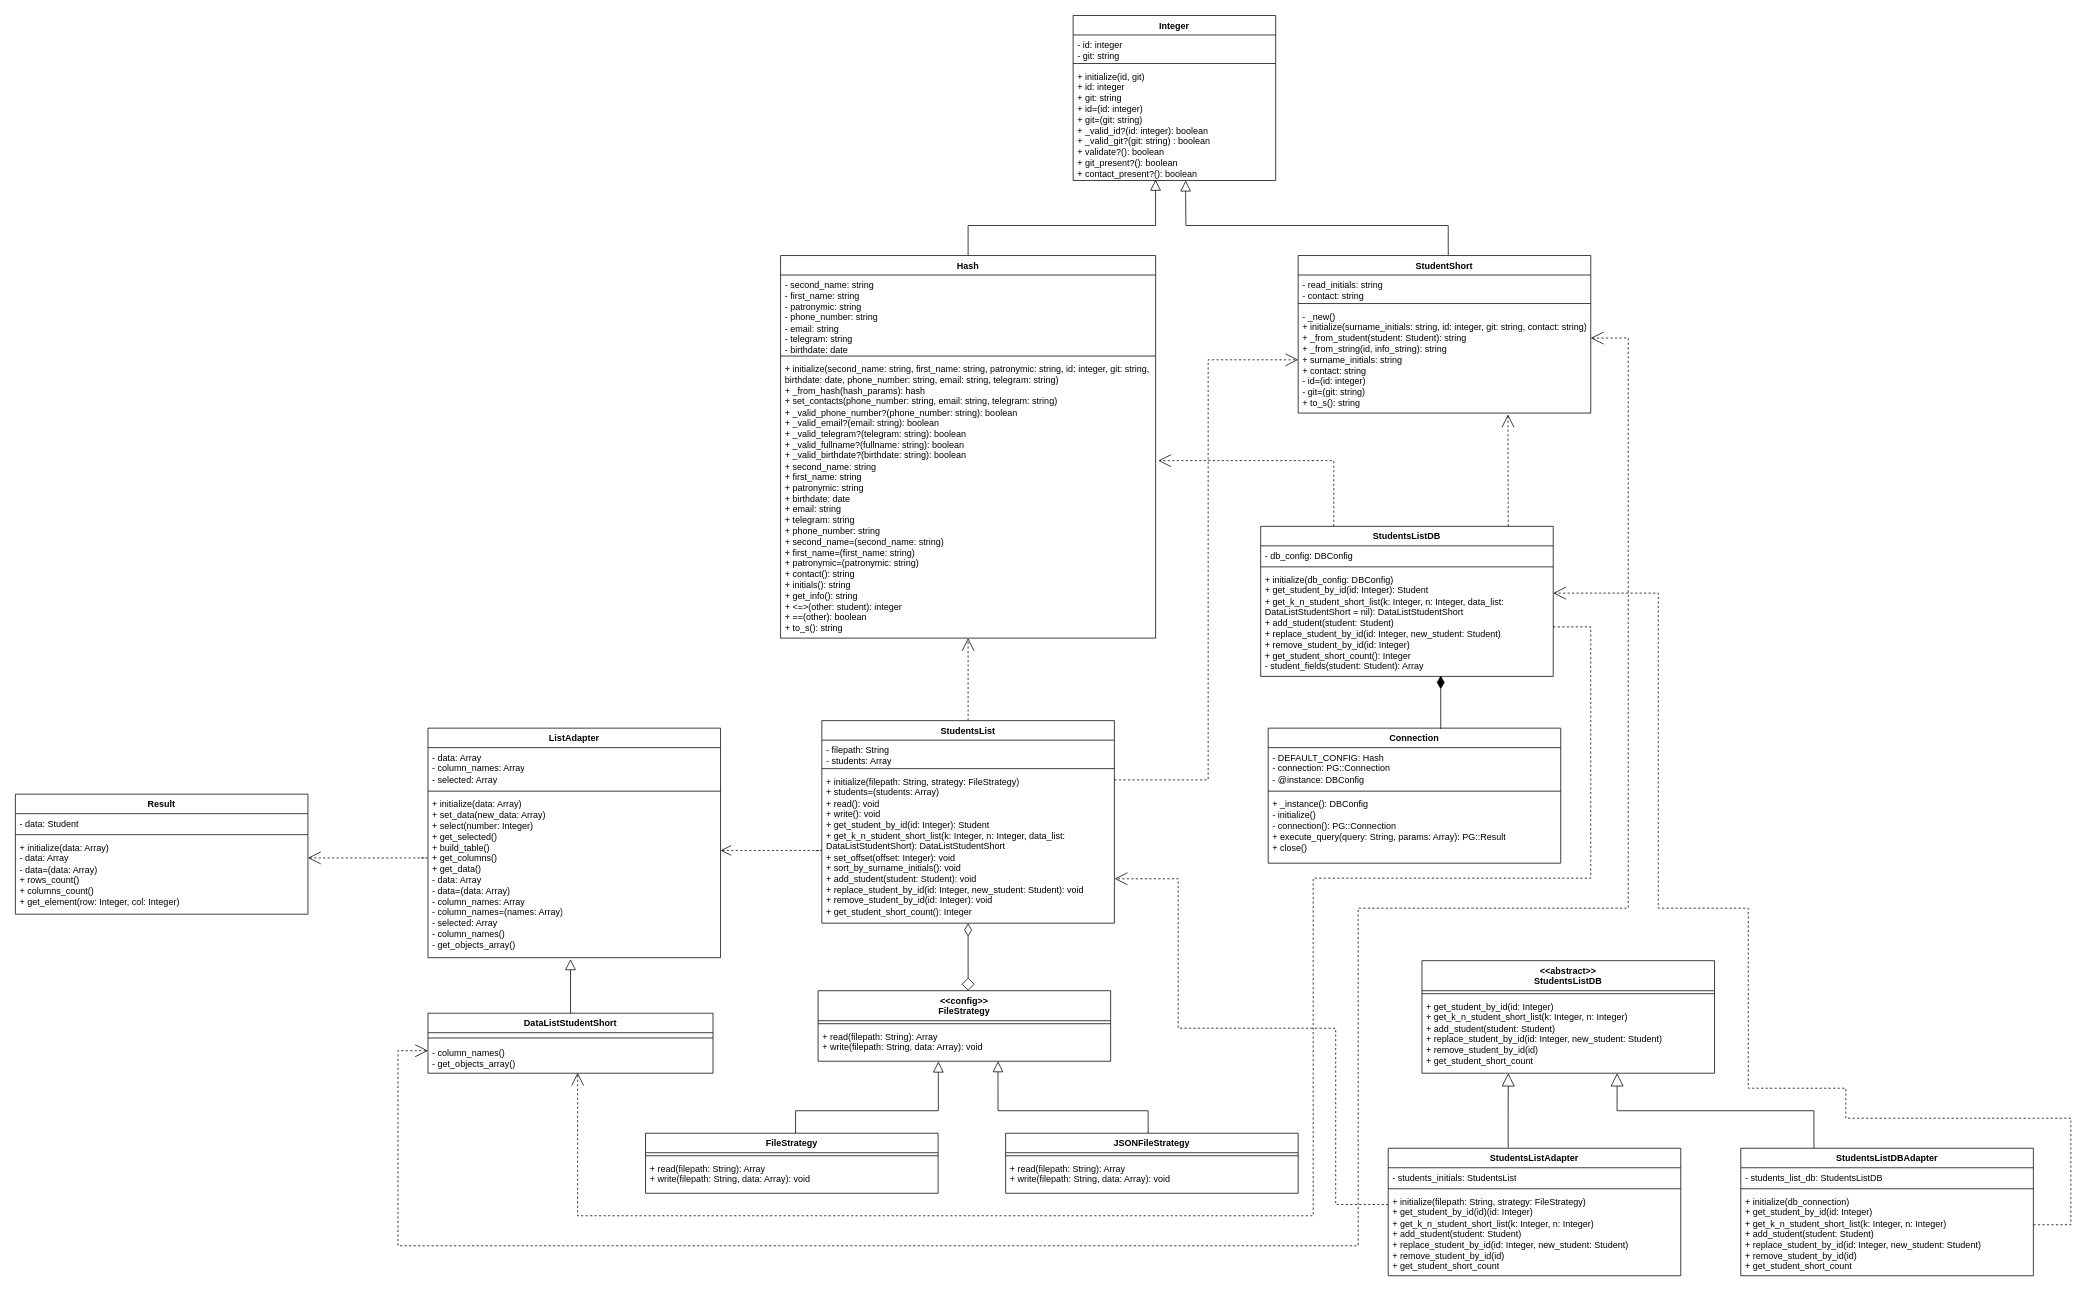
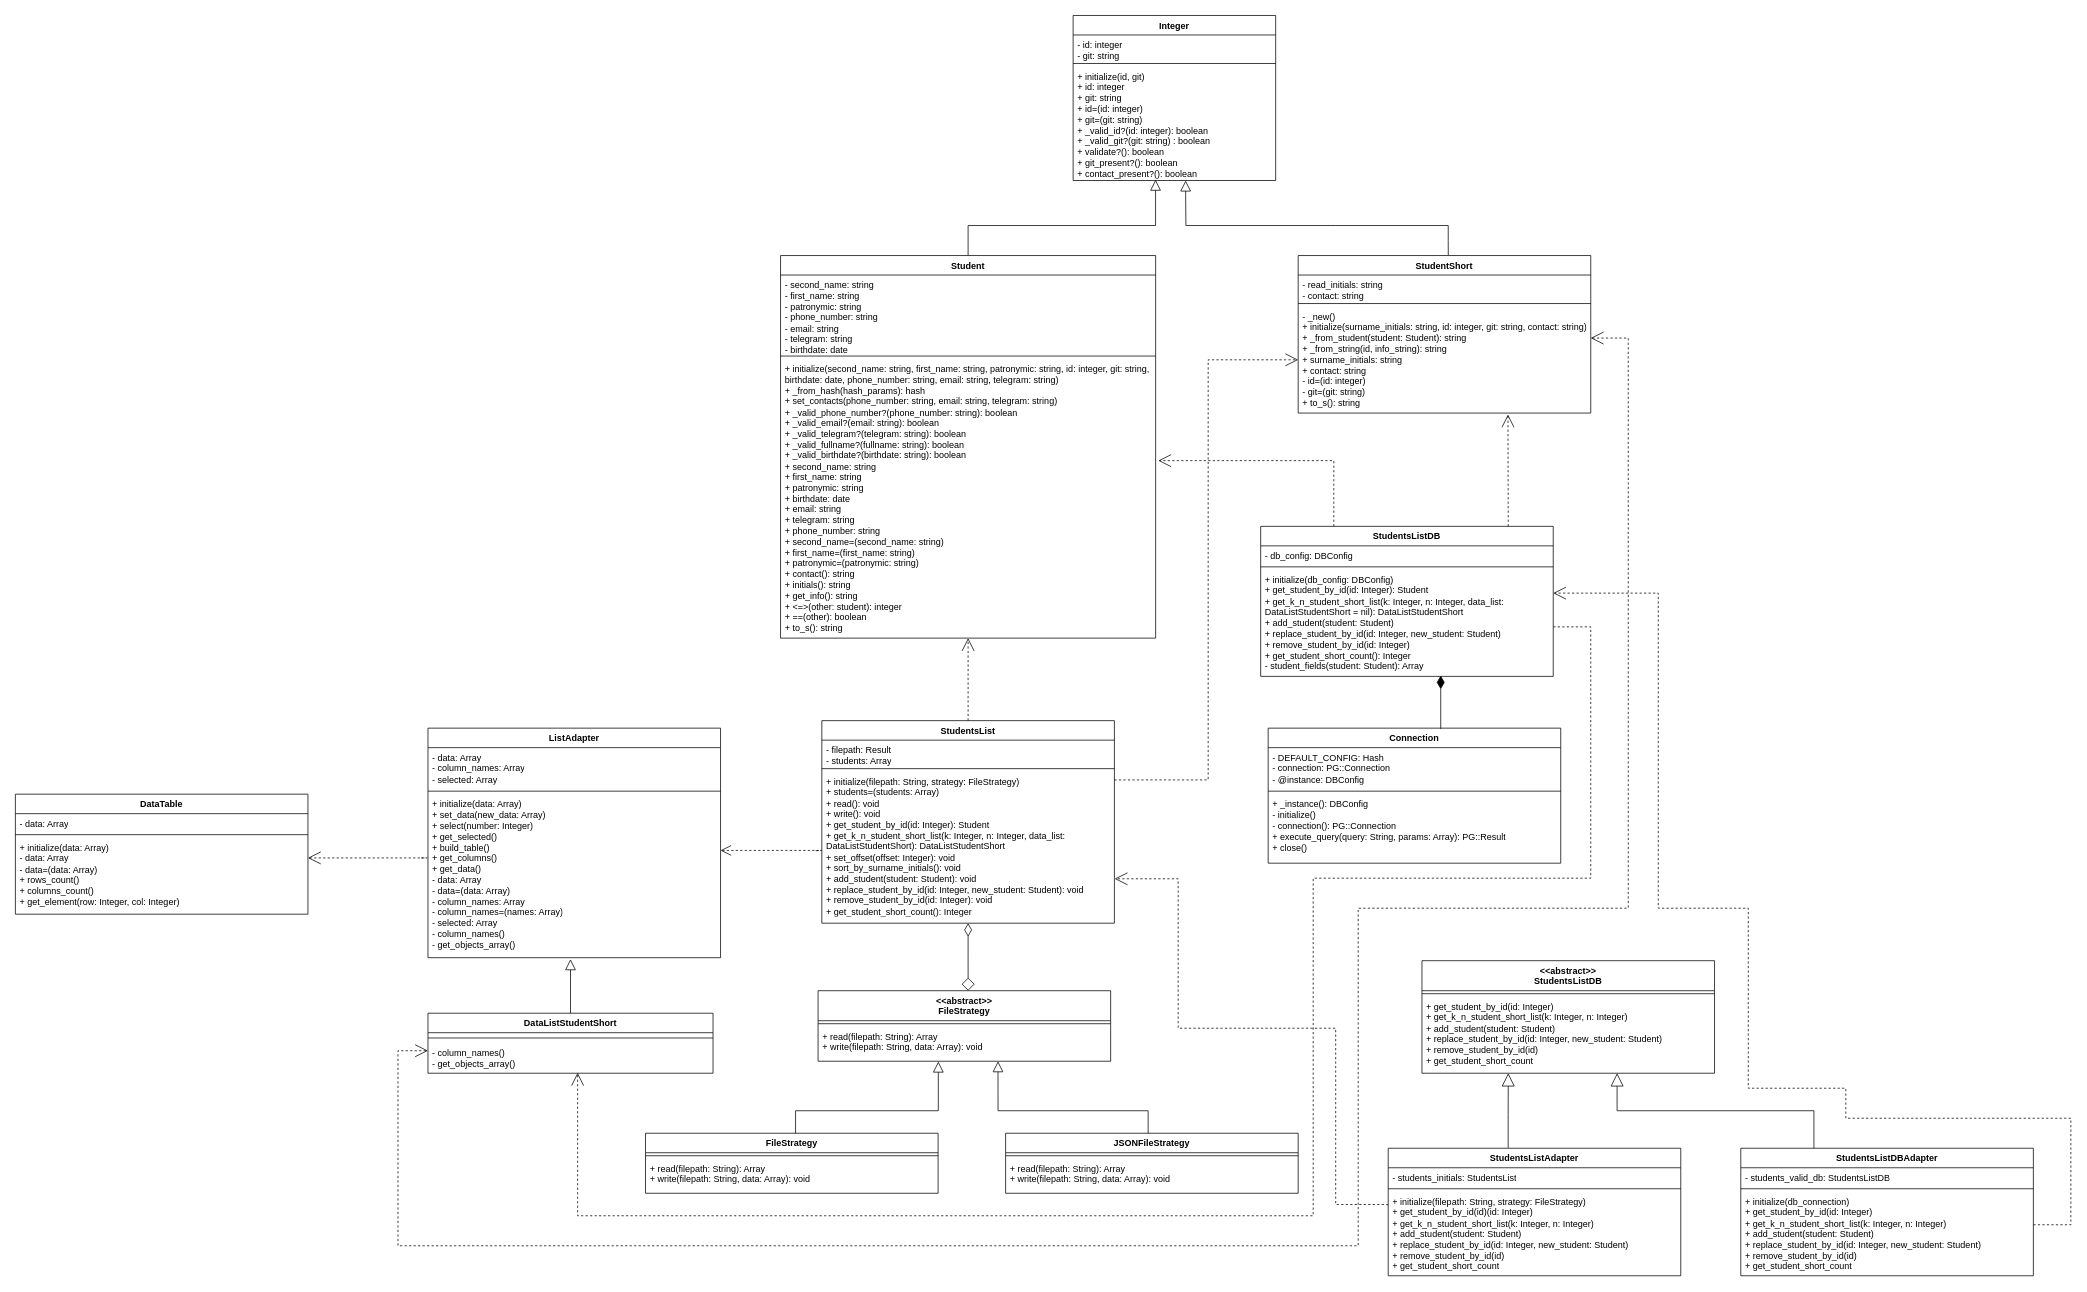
node "Hash": label "Hash" -> "Student"
node "- filepath: String - students: Array": label "- filepath: String - students: Array" -> "- filepath: Result - students: Array"
node "Result": label "Result" -> "DataTable"
node "- data: Student": label "- data: Student" -> "- data: Array"
node "<<config>> FileStrategy": label "<<config>> FileStrategy" -> "<<abstract>> FileStrategy"
node "- students_list_db: StudentsListDB": label "- students_list_db: StudentsListDB" -> "- students_valid_db: StudentsListDB"
